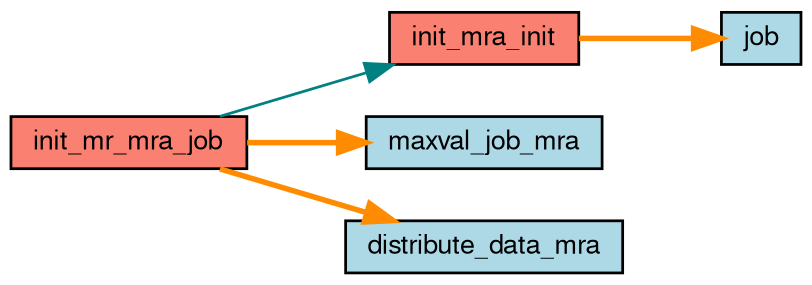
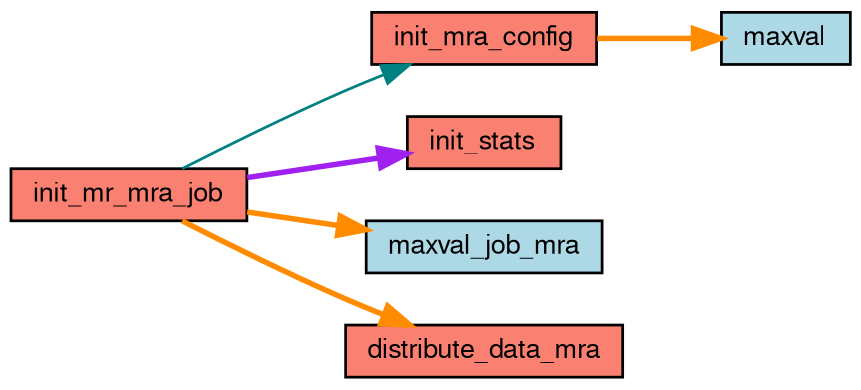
node "init_mra_init": label "init_mra_init" -> "init_mra_config"
node "job": label "job" -> "maxval"
node "init_stats": added
node "distribute_data_mra": fillcolor lightblue -> salmon
